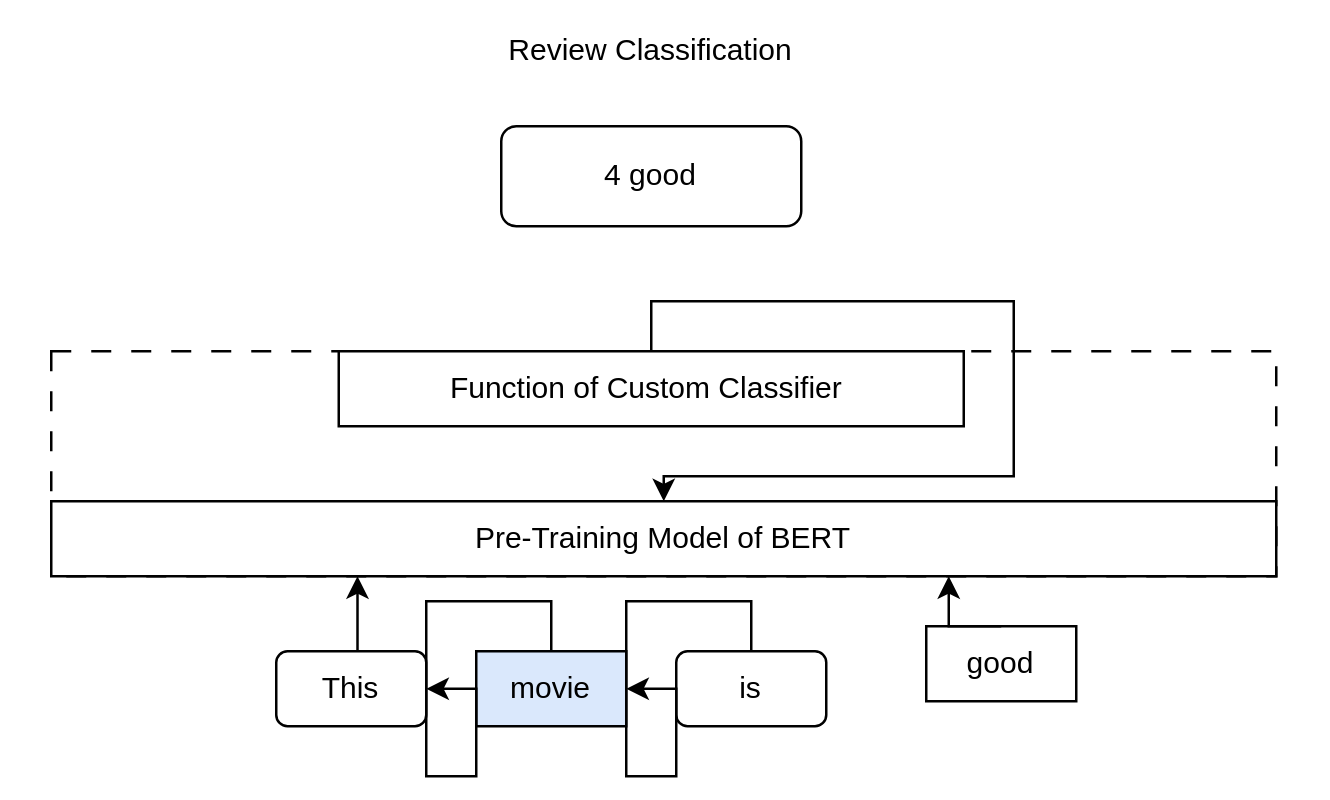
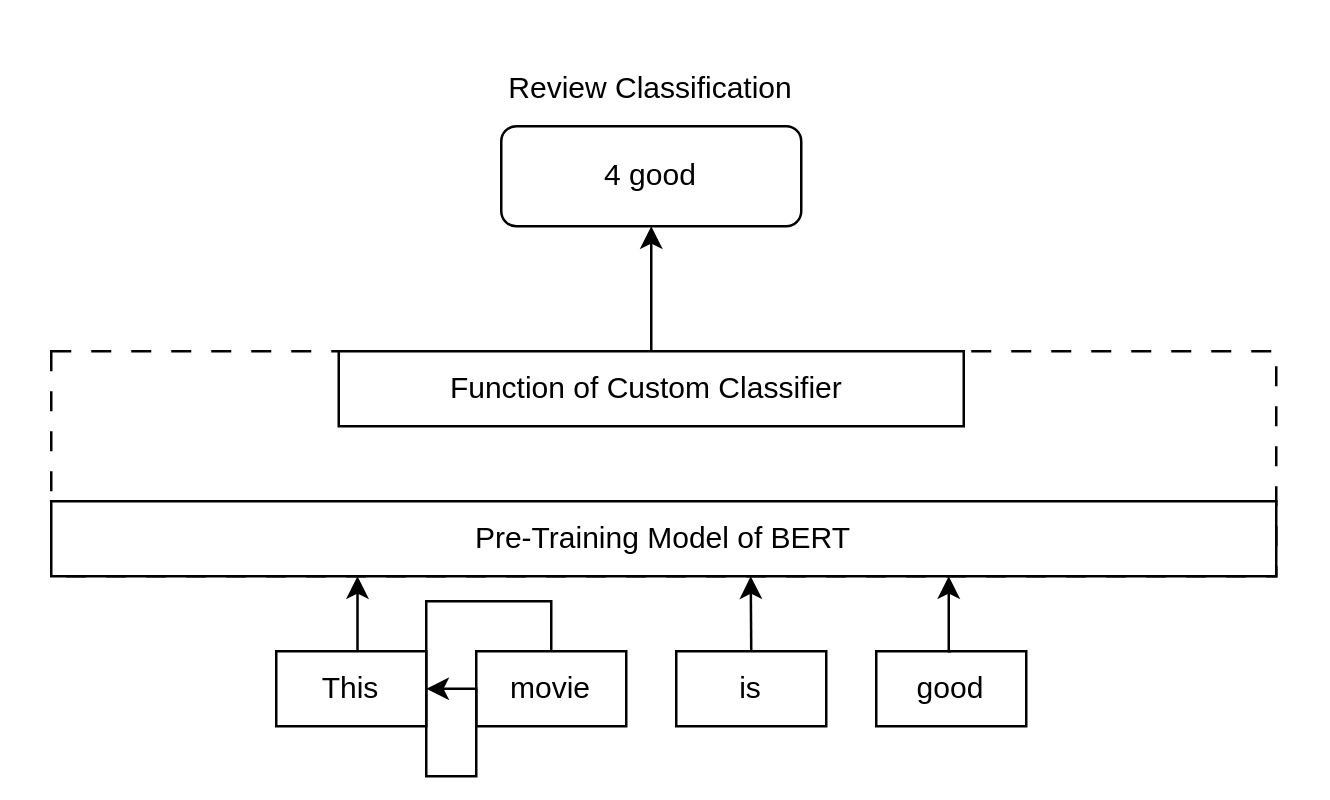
node "Review Classification": moved (651, 51) -> (651, 89)
edge "Function of Custom Classifier" -> "Pre-Training Model of BERT": now "Function of Custom Classifier" -> "4 good"
edge "is" -> "movie": now "is" -> "Pre-Training Model of BERT"
node "good": moved (1001, 664) -> (951, 689)
node "This": shape rounded rectangle -> rectangle
node "movie": fillcolor #dae8fc -> #ffffff
node "is": shape rounded rectangle -> rectangle
